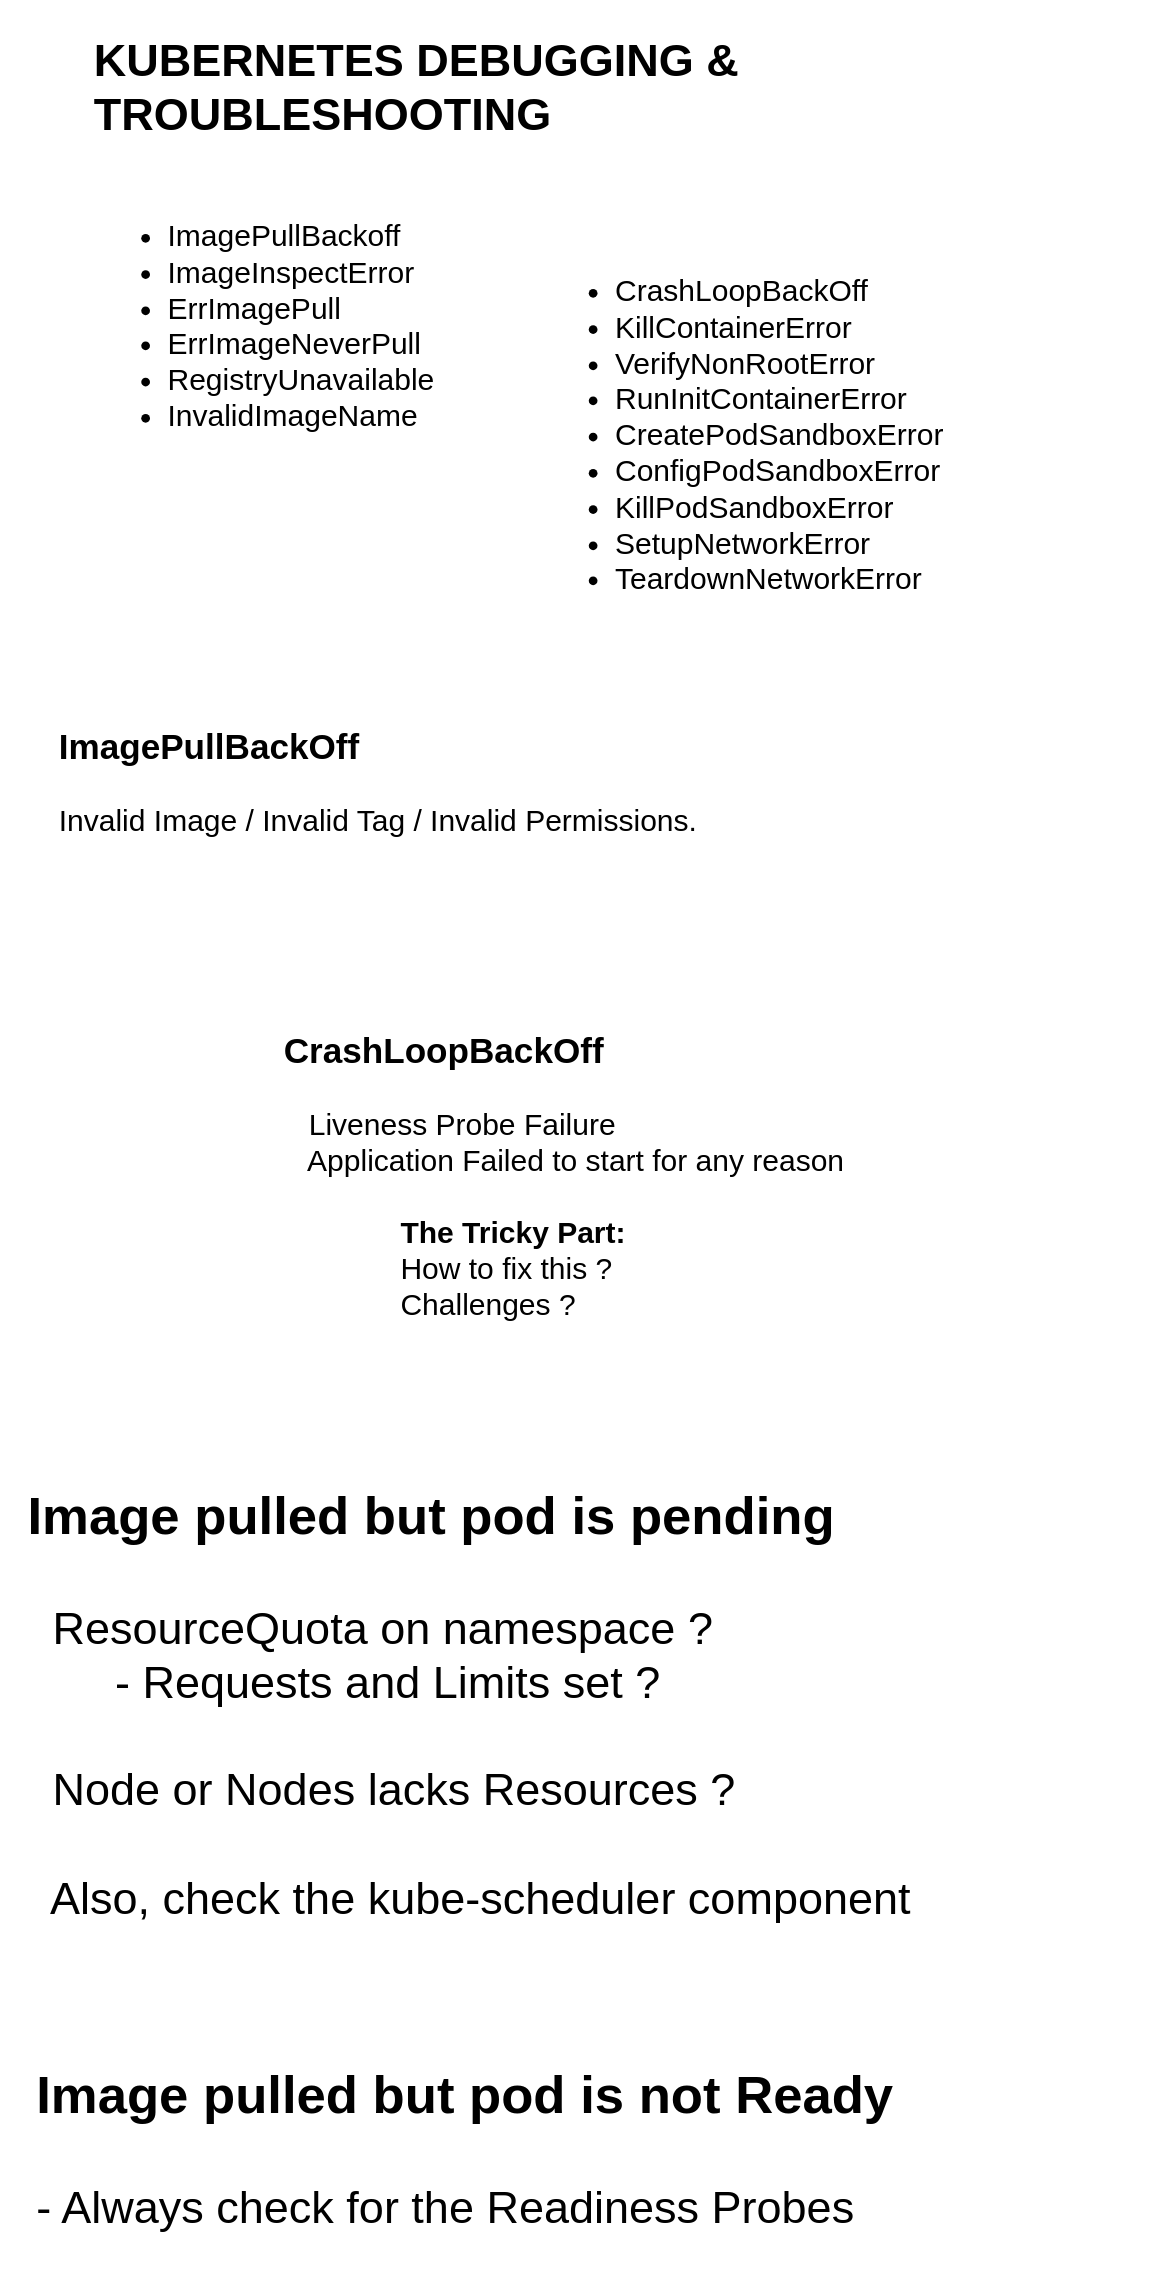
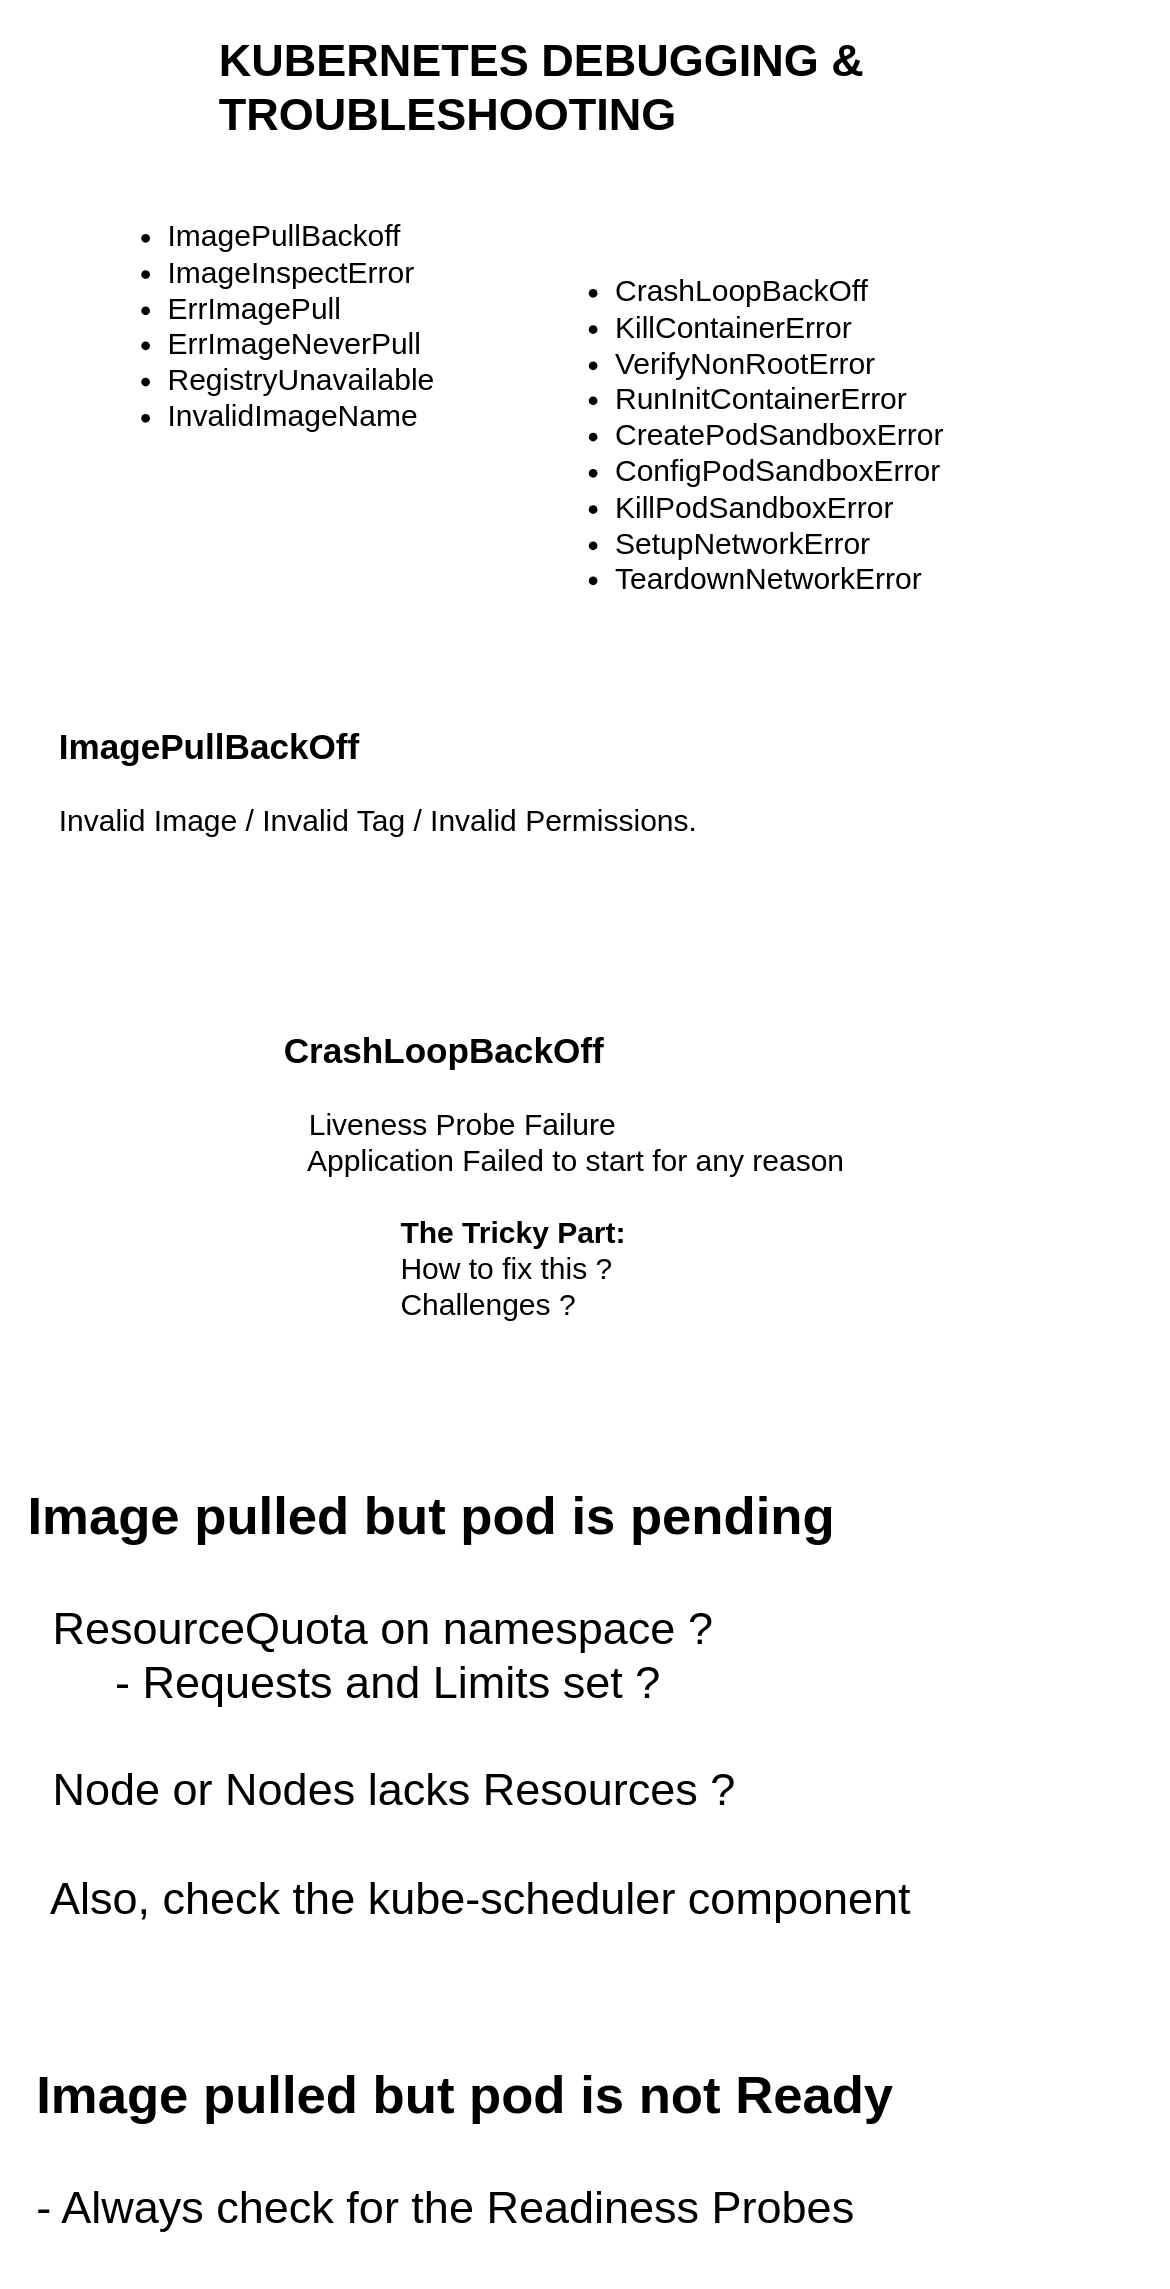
node "KUBERNETES DEBUGGING & TROUBLESHOOTING": moved (555, 96) -> (680, 96)
